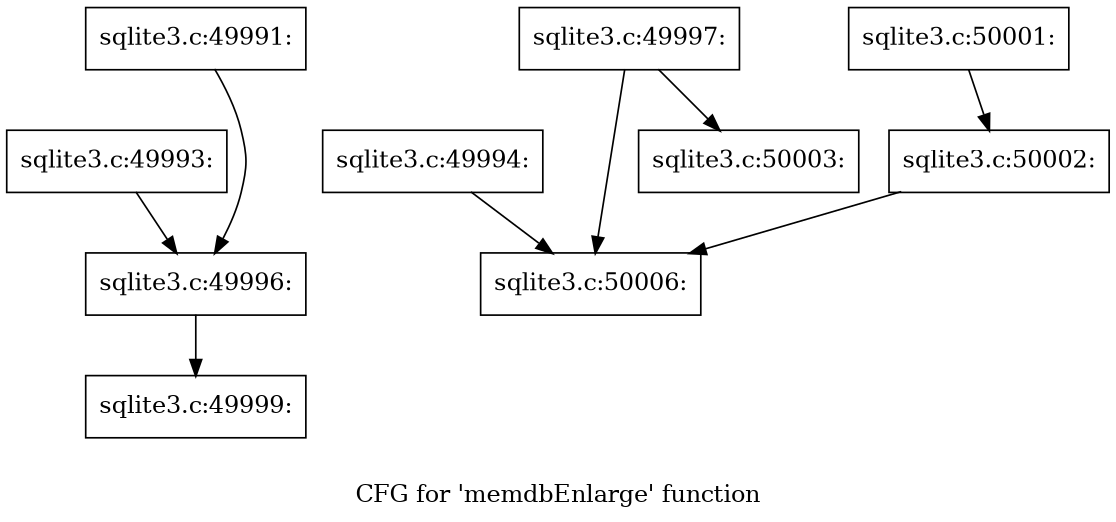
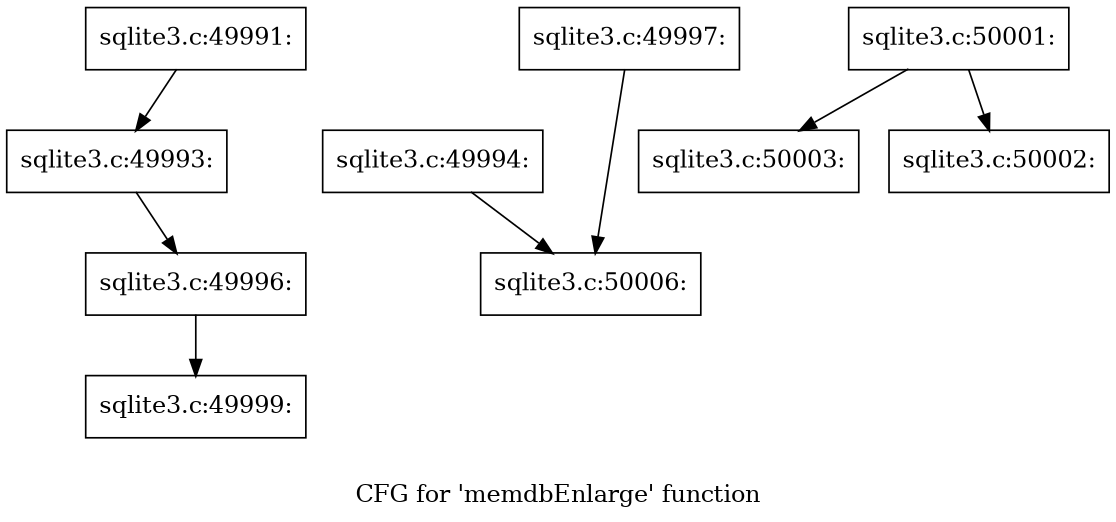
edge "sqlite3.c:49997:" -> "sqlite3.c:50003:": now "sqlite3.c:50001:" -> "sqlite3.c:50003:"
edge "sqlite3.c:49991:" -> "sqlite3.c:49996:": now "sqlite3.c:49991:" -> "sqlite3.c:49993:"
edge "sqlite3.c:50002:" -> "sqlite3.c:50006:": removed
